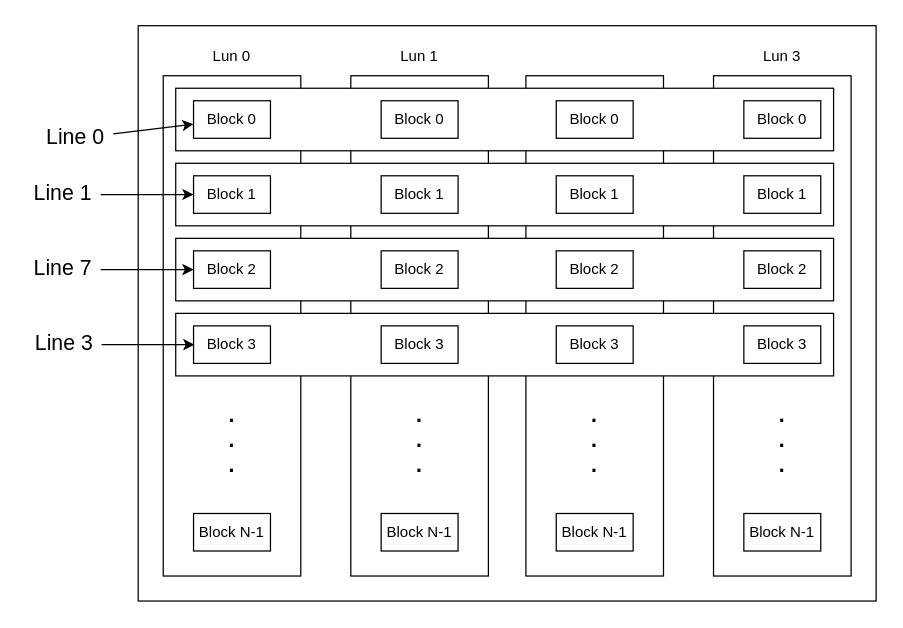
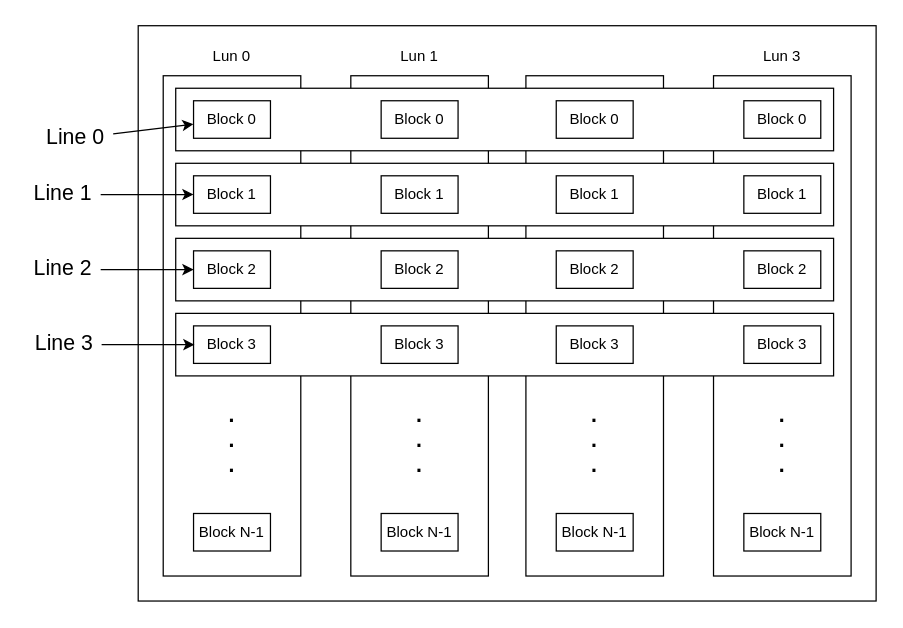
node "Line 7": label "Line 7" -> "Line 2"
